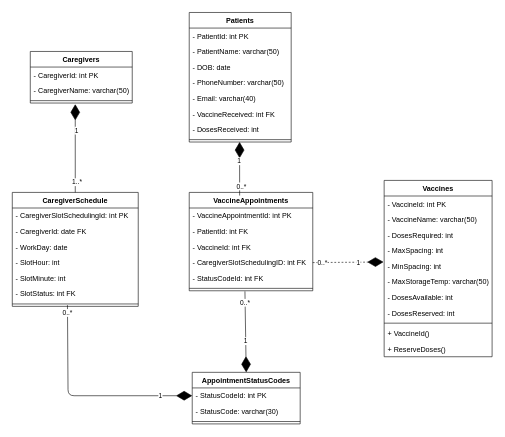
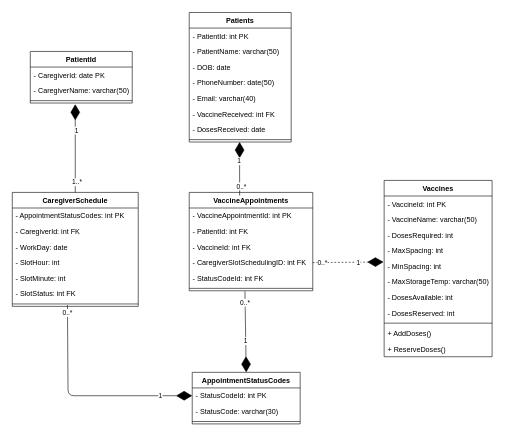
node "Caregivers": label "Caregivers" -> "PatientId"
node "- CaregiverId: int PK": label "- CaregiverId: int PK" -> "- CaregiverId: date PK"
node "- PhoneNumber: varchar(50)": label "- PhoneNumber: varchar(50)" -> "- PhoneNumber: date(50)"
node "- DosesReceived: int": label "- DosesReceived: int" -> "- DosesReceived: date"
node "- CaregiverSlotSchedulingId: int PK": label "- CaregiverSlotSchedulingId: int PK" -> "- AppointmentStatusCodes: int PK"
node "- CaregiverId: date FK": label "- CaregiverId: date FK" -> "- CaregiverId: int FK"
node "+ VaccineId()": label "+ VaccineId()" -> "+ AddDoses()"
